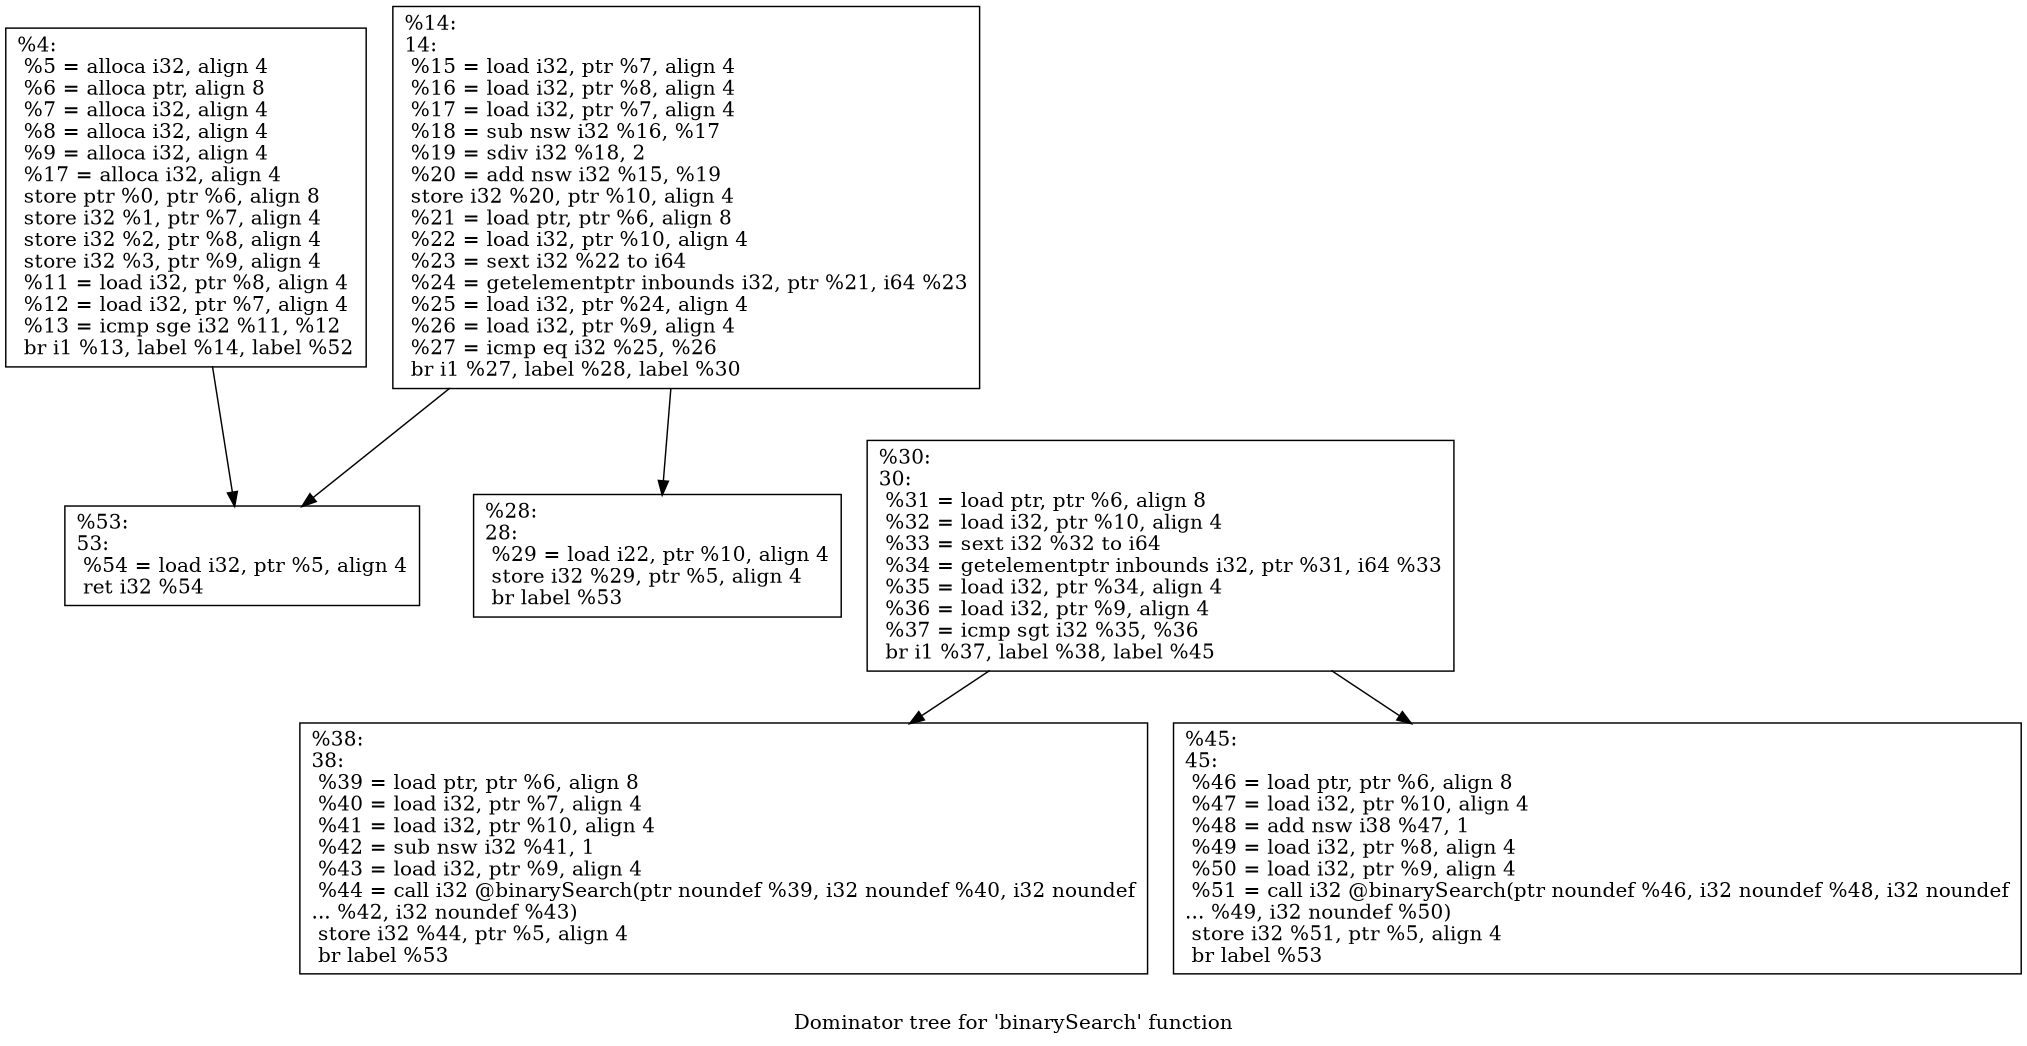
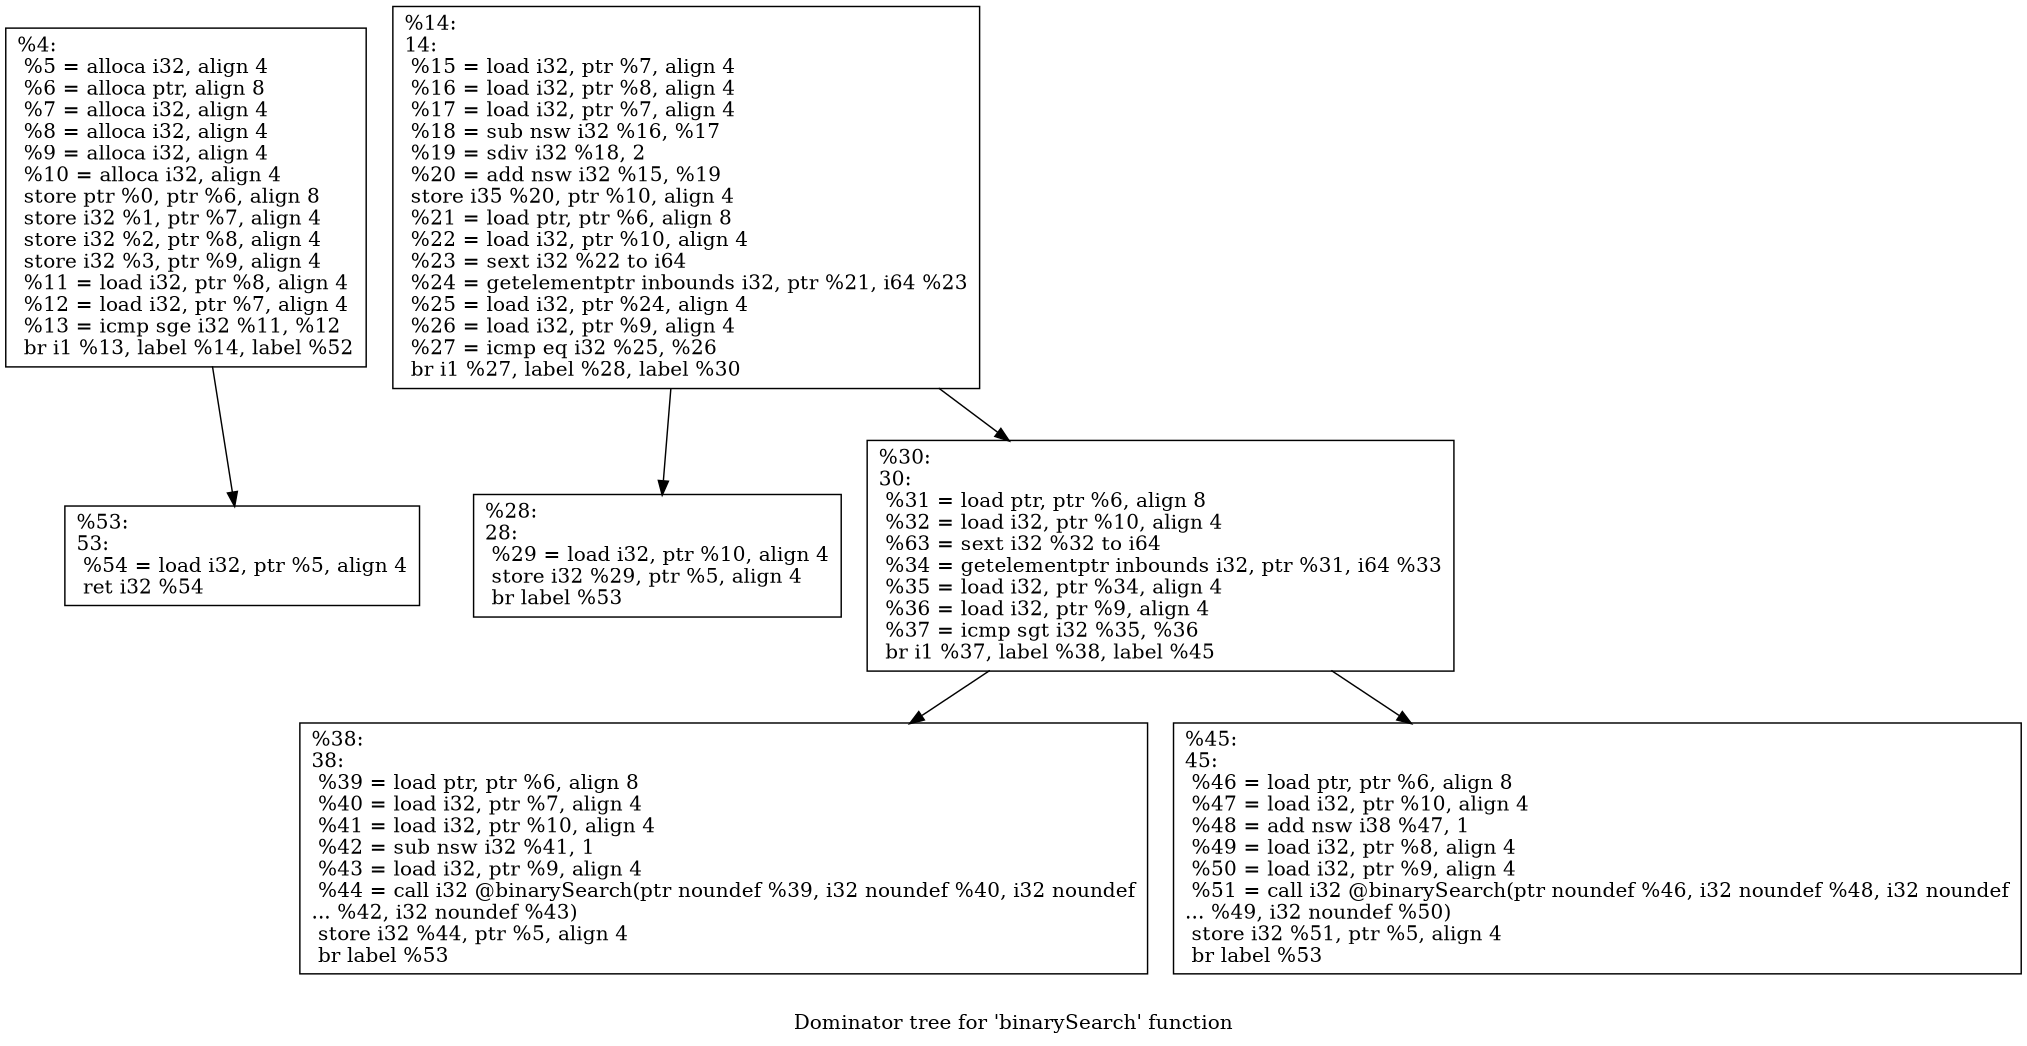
node "%4:": text "%17 = alloca i32, align 4" -> "%10 = alloca i32, align 4"
node "%14:": text "store i32 %20, ptr %10, align 4" -> "store i35 %20, ptr %10, align 4"
edge "%14:" -> "%53:": now "%14:" -> "%30:"
node "%30:": text "%33 = sext i32 %32 to i64" -> "%63 = sext i32 %32 to i64"
node "%28:": text "%29 = load i22, ptr %10, align 4" -> "%29 = load i32, ptr %10, align 4"
